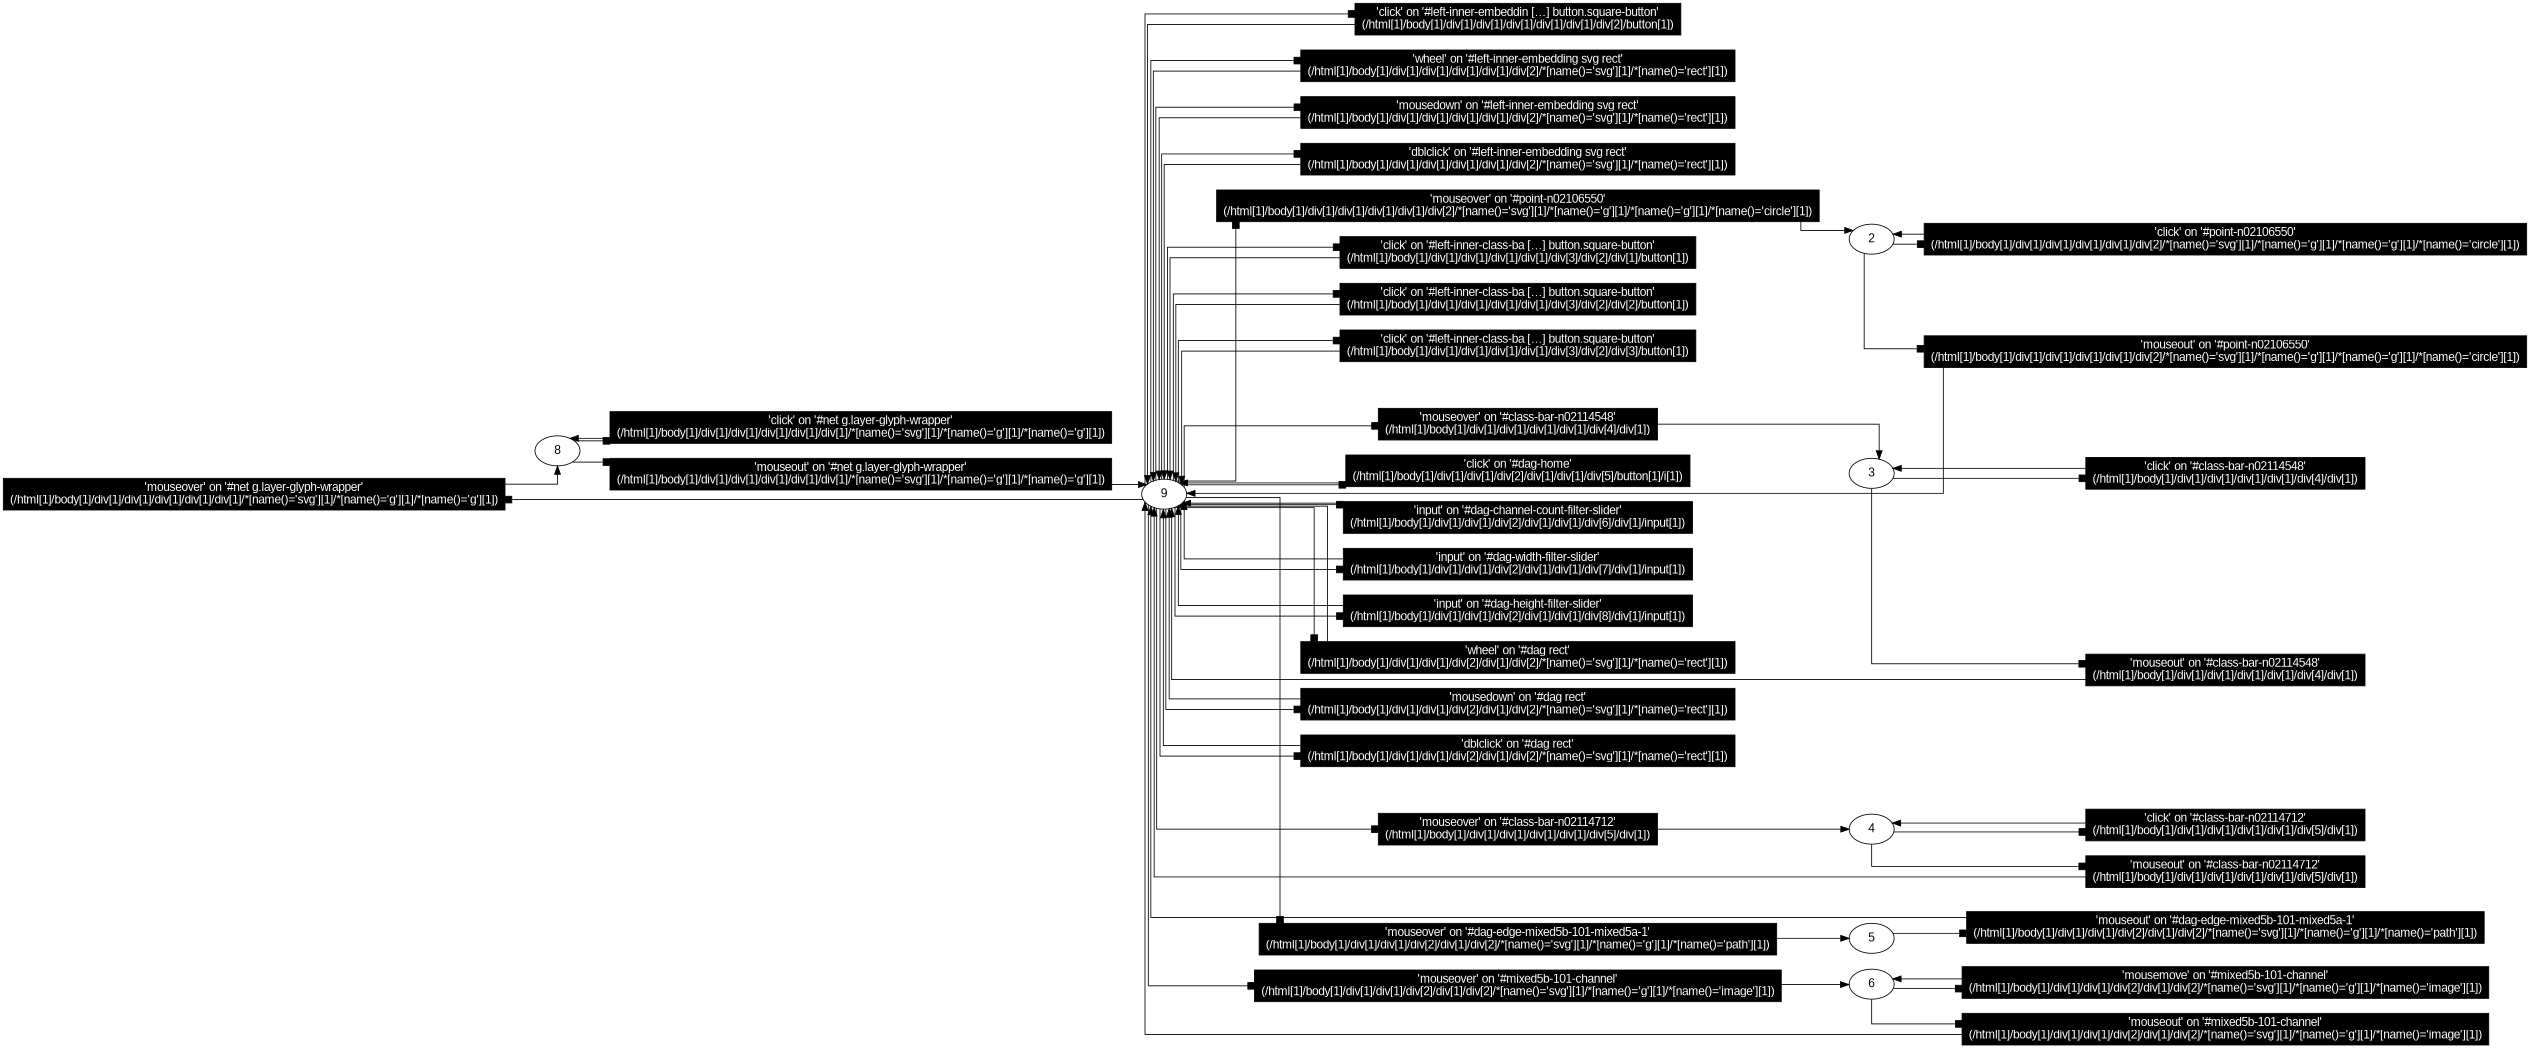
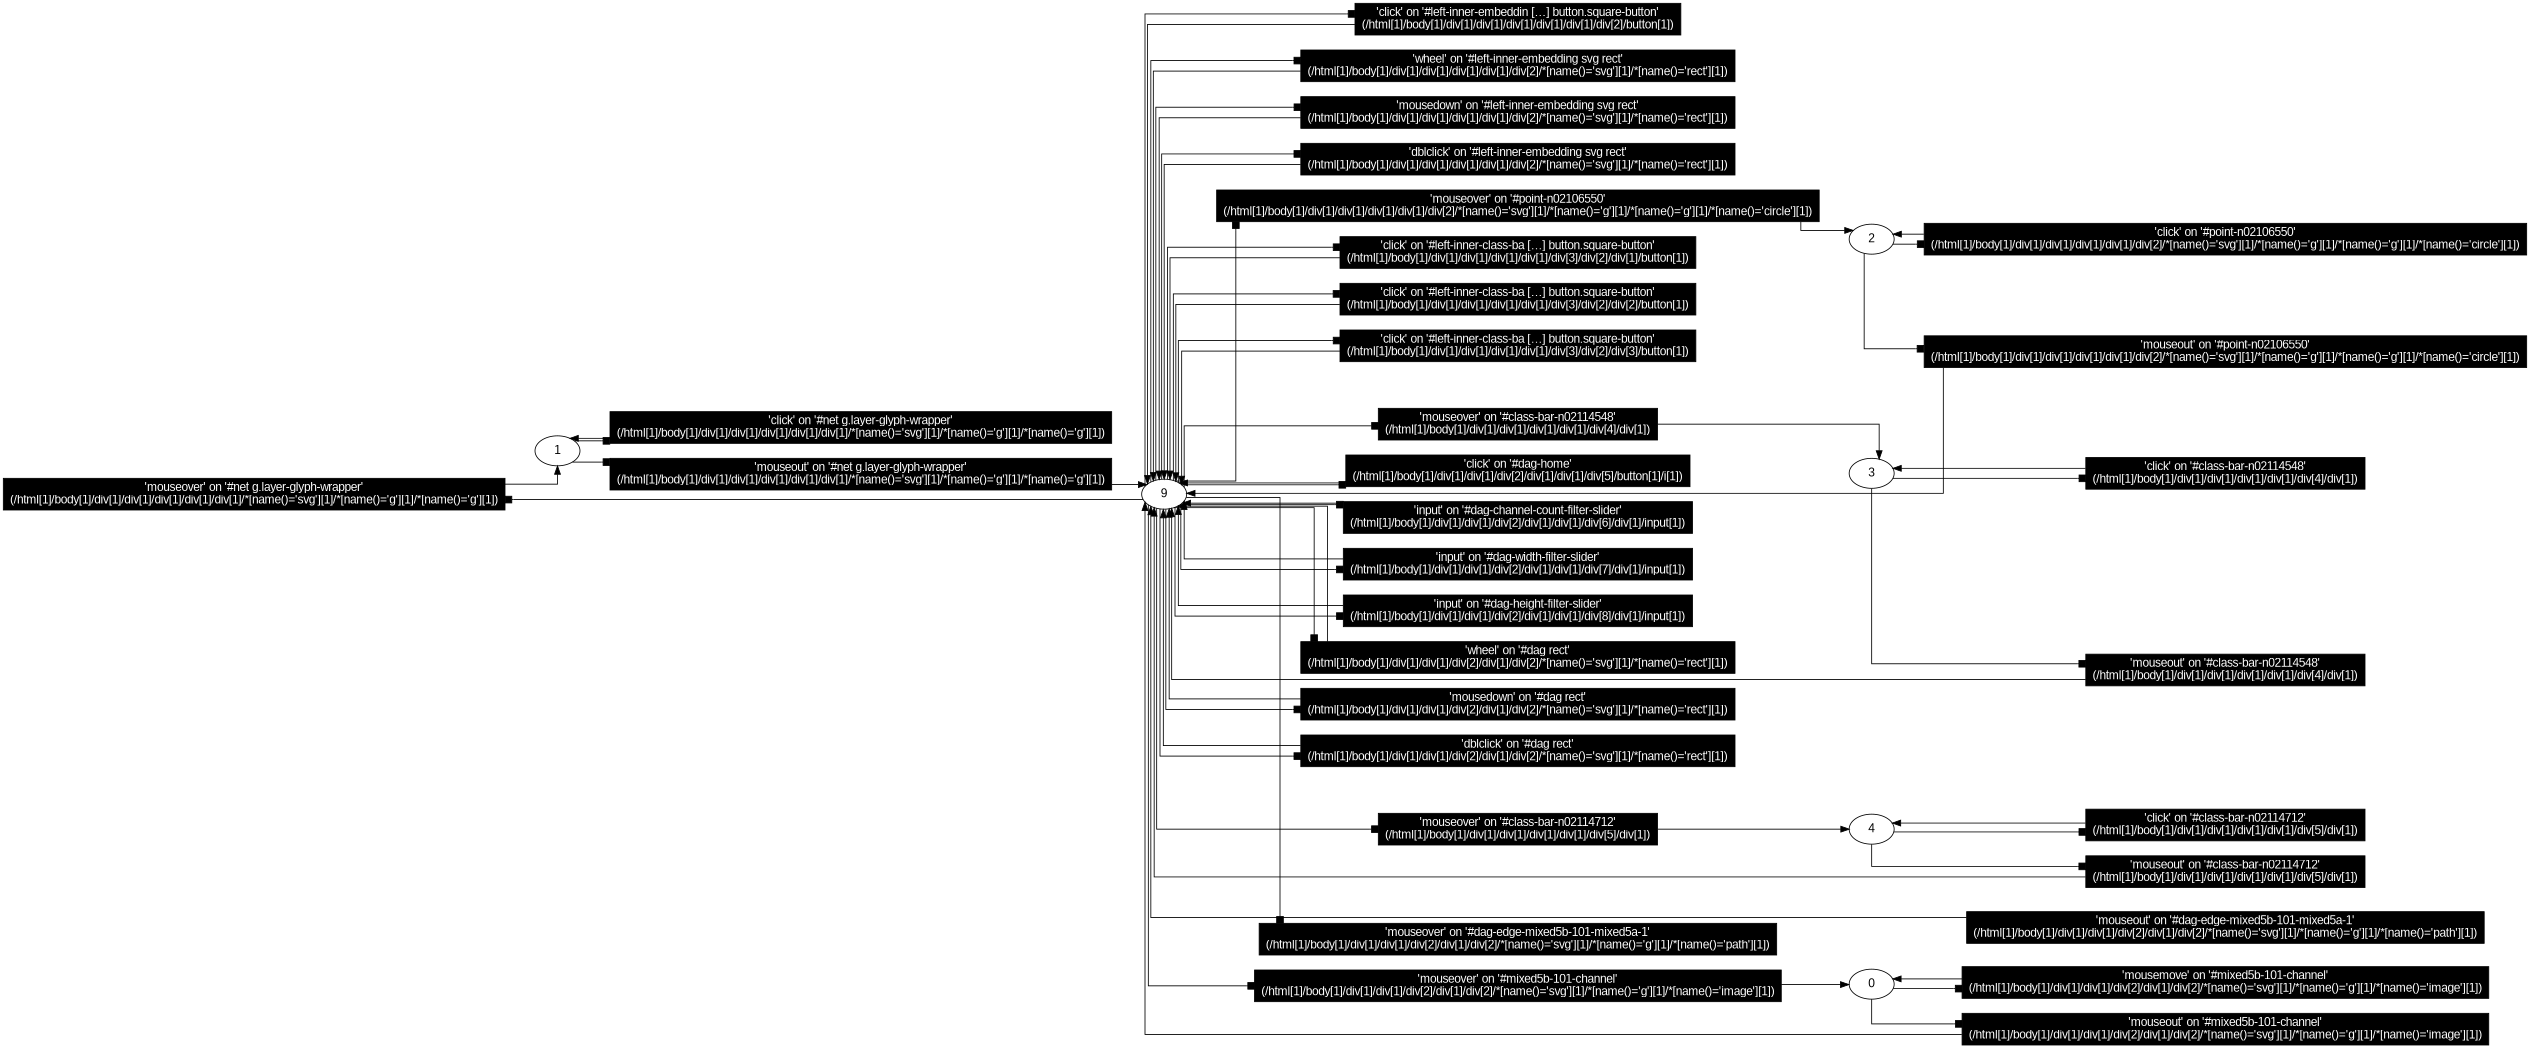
node "8": label "8" -> "1"
node "5": removed
node "6": label "6" -> "0"
